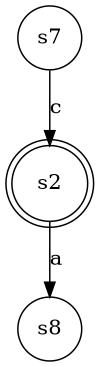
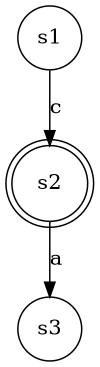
node "s7": label "s7" -> "s1"
node "s8": label "s8" -> "s3"
